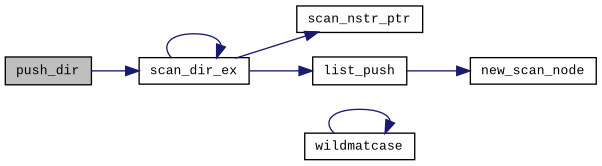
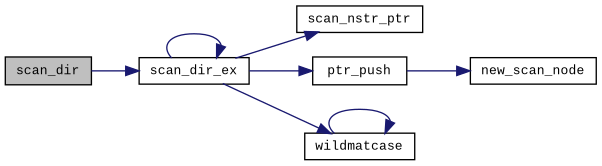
node "push_dir": label "push_dir" -> "scan_dir"
node "list_push": label "list_push" -> "ptr_push"
edge "scan_dir_ex" -> "wildmatcase": added
